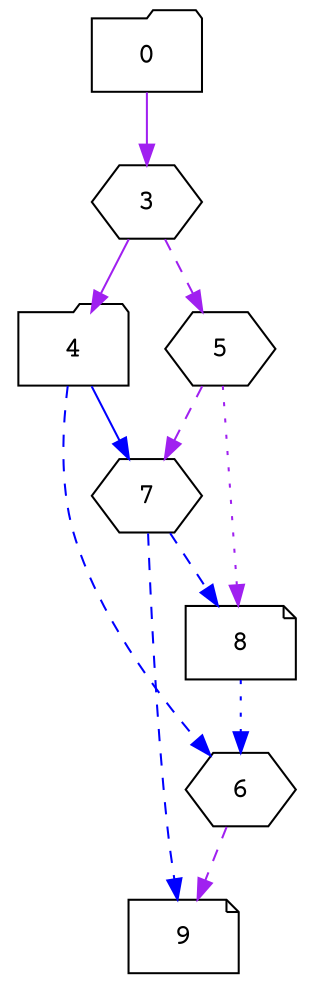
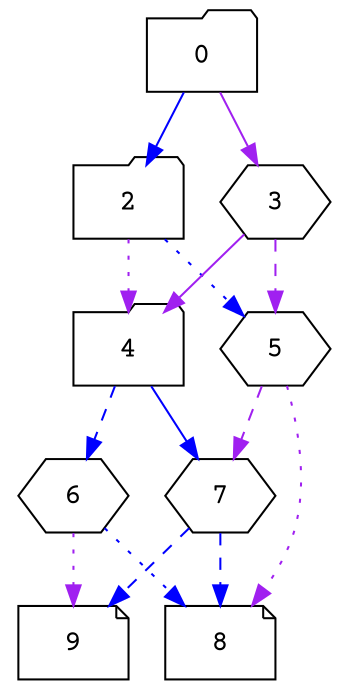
node "2": added
edge "8" -> "6": reversed
edge "6" -> "9": style dashed -> dotted
